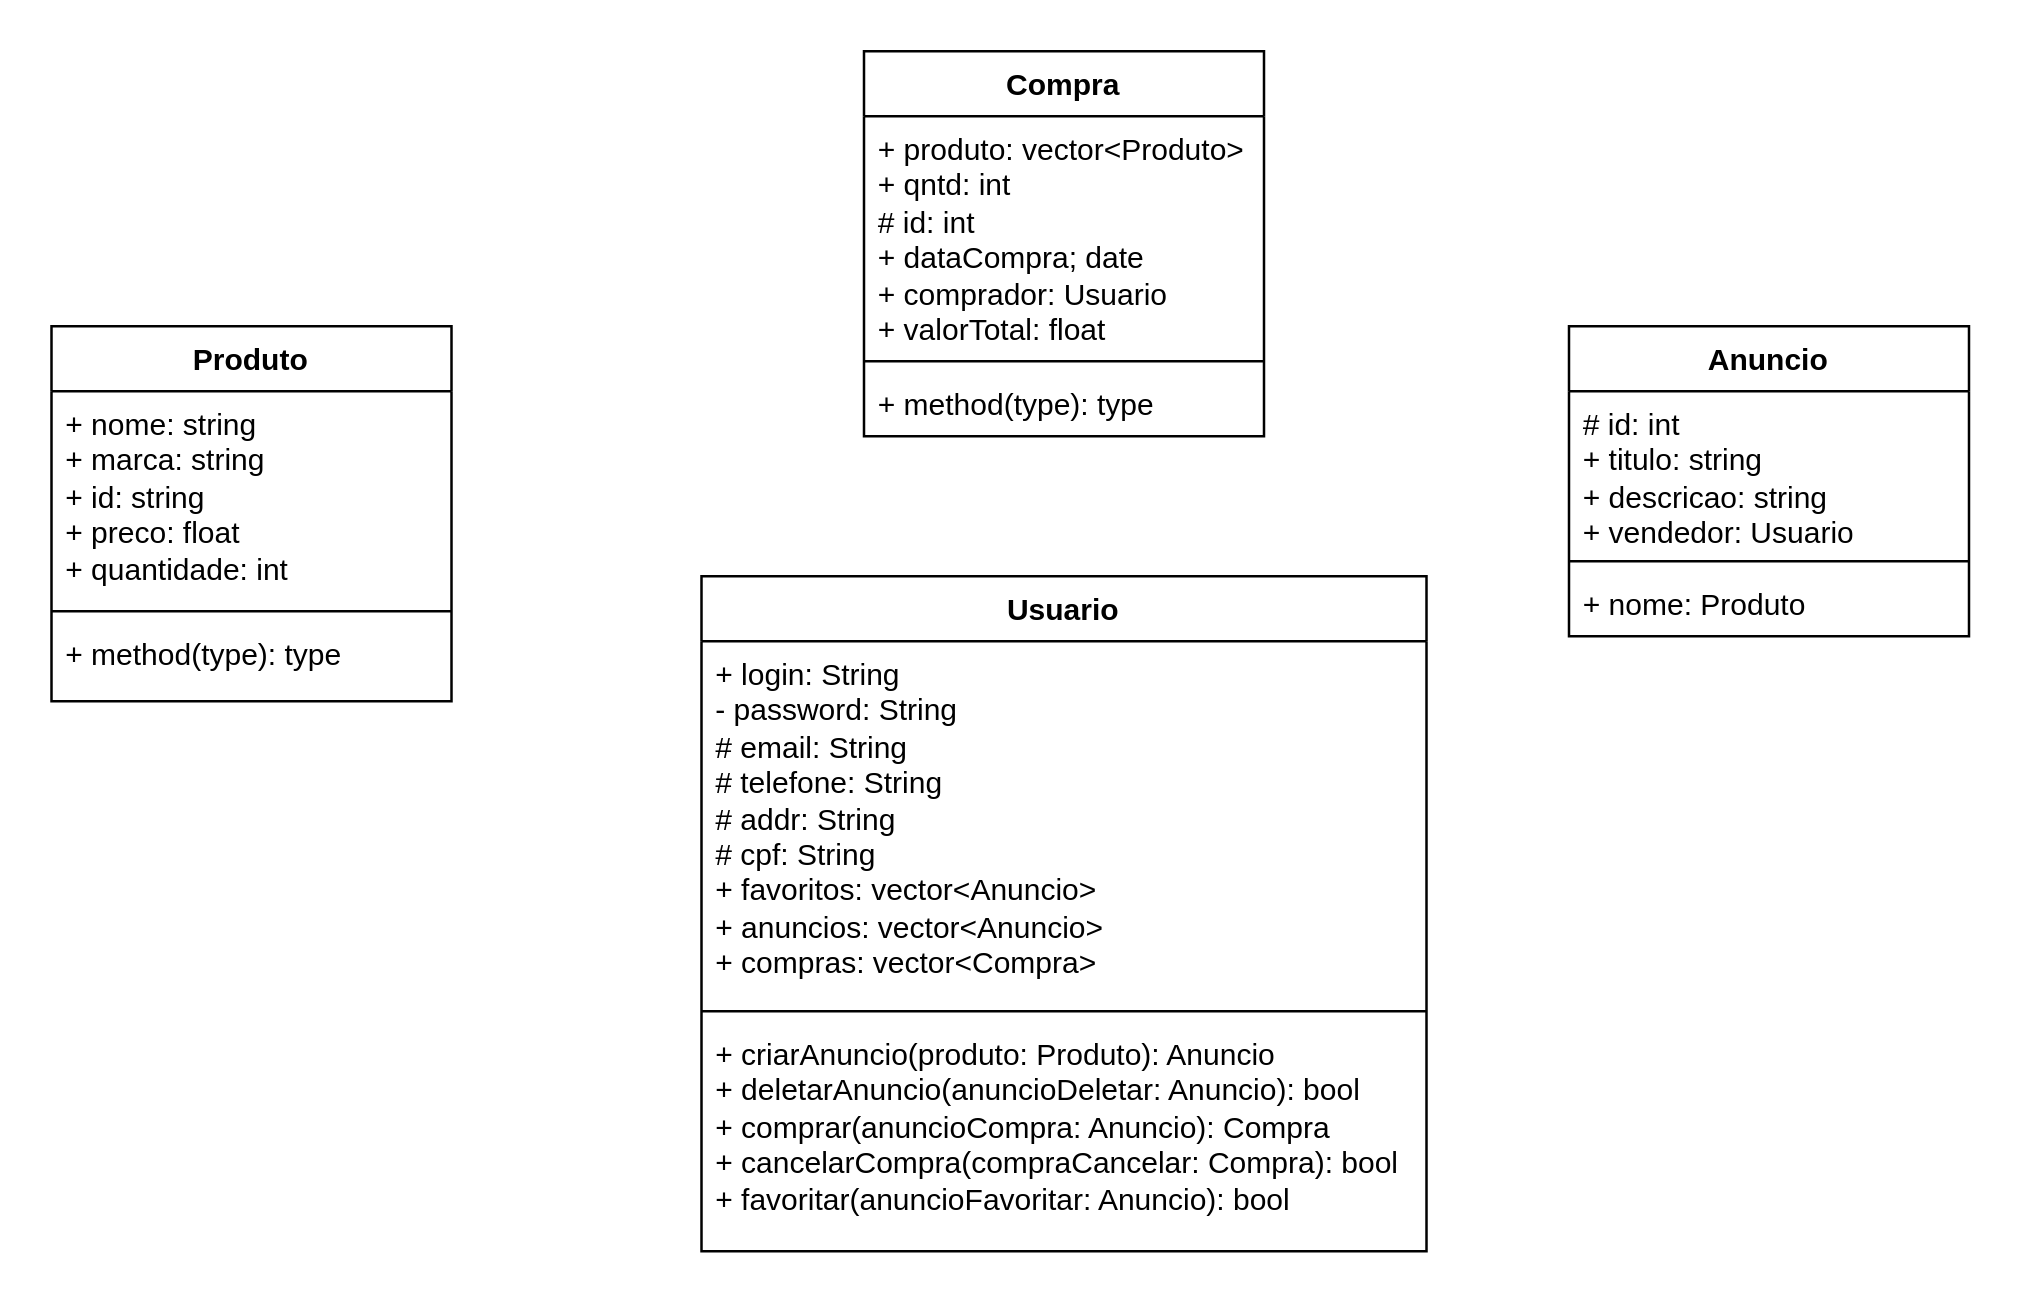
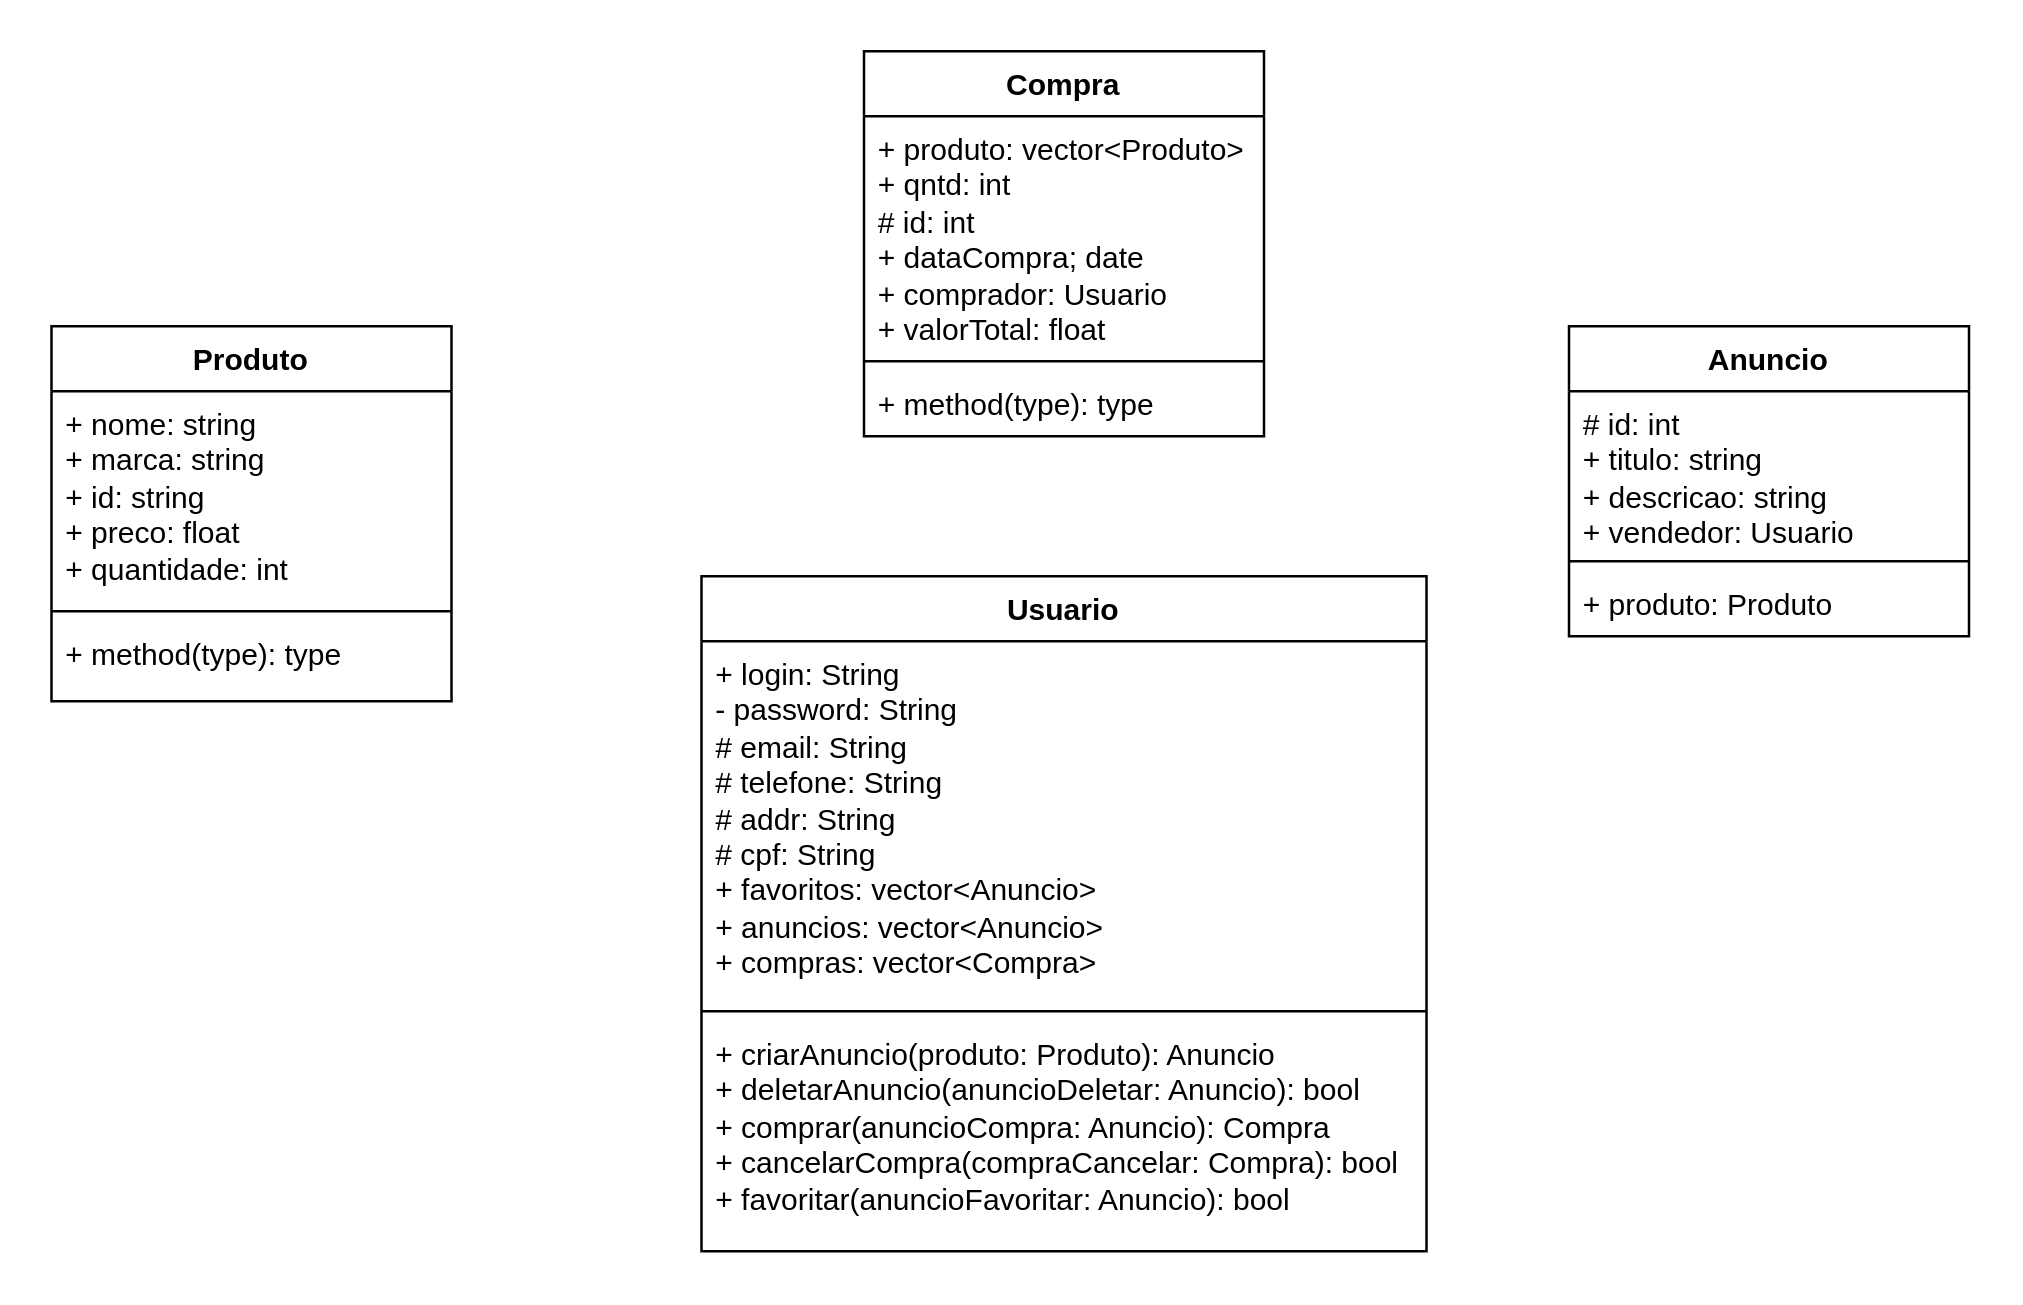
node "+ nome: Produto": label "+ nome: Produto" -> "+ produto: Produto"
